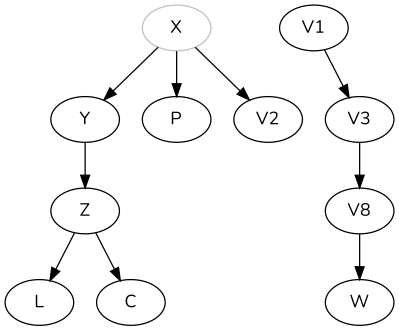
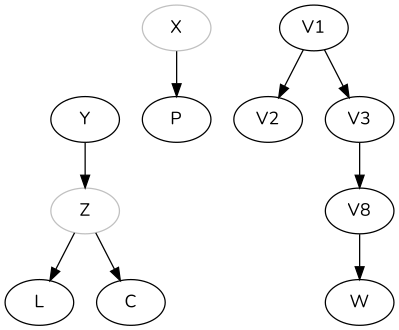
edge "X" -> "Y": removed
edge "X" -> "V2": now "V1" -> "V2"
node "Z": color black -> grey
